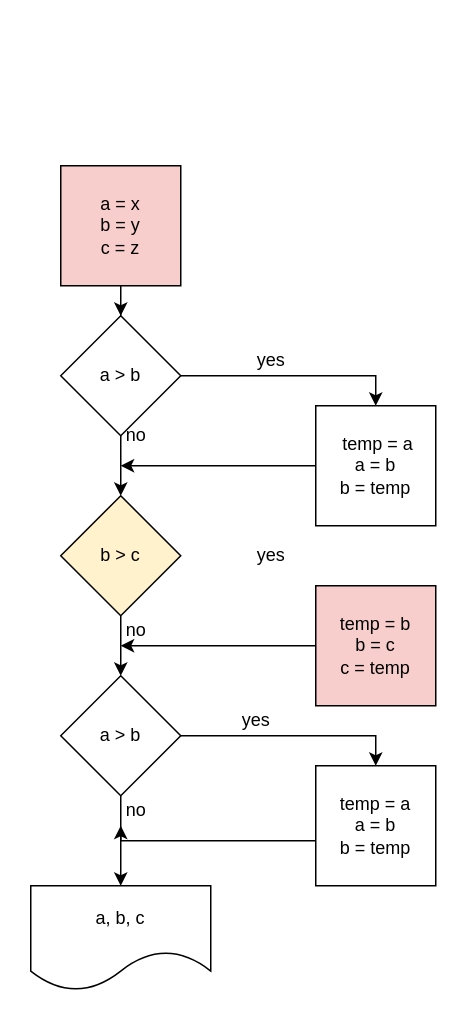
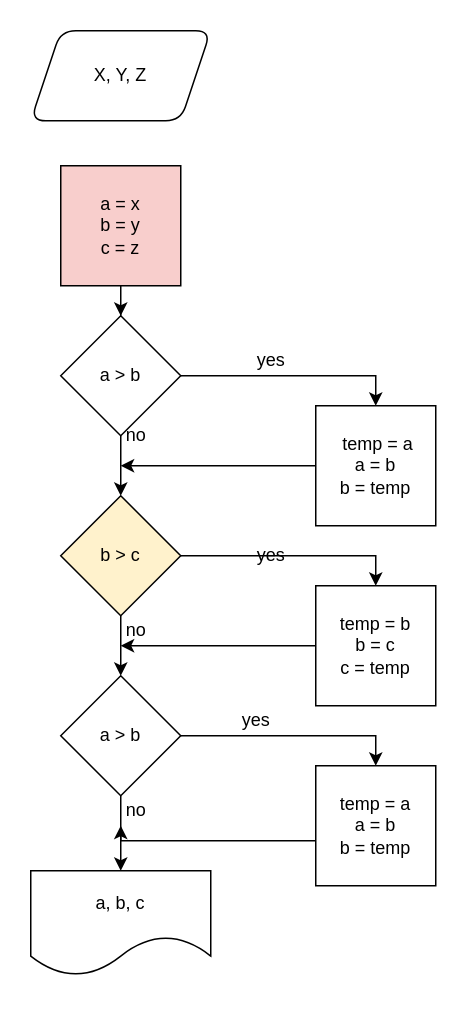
node "X, Y, Z": added
edge "b > c" -> "temp = b b = c c = temp": added
node "temp = b b = c c = temp": fillcolor #f8cecc -> #ffffff
node "a, b, c": moved (121, 938) -> (121, 923)
